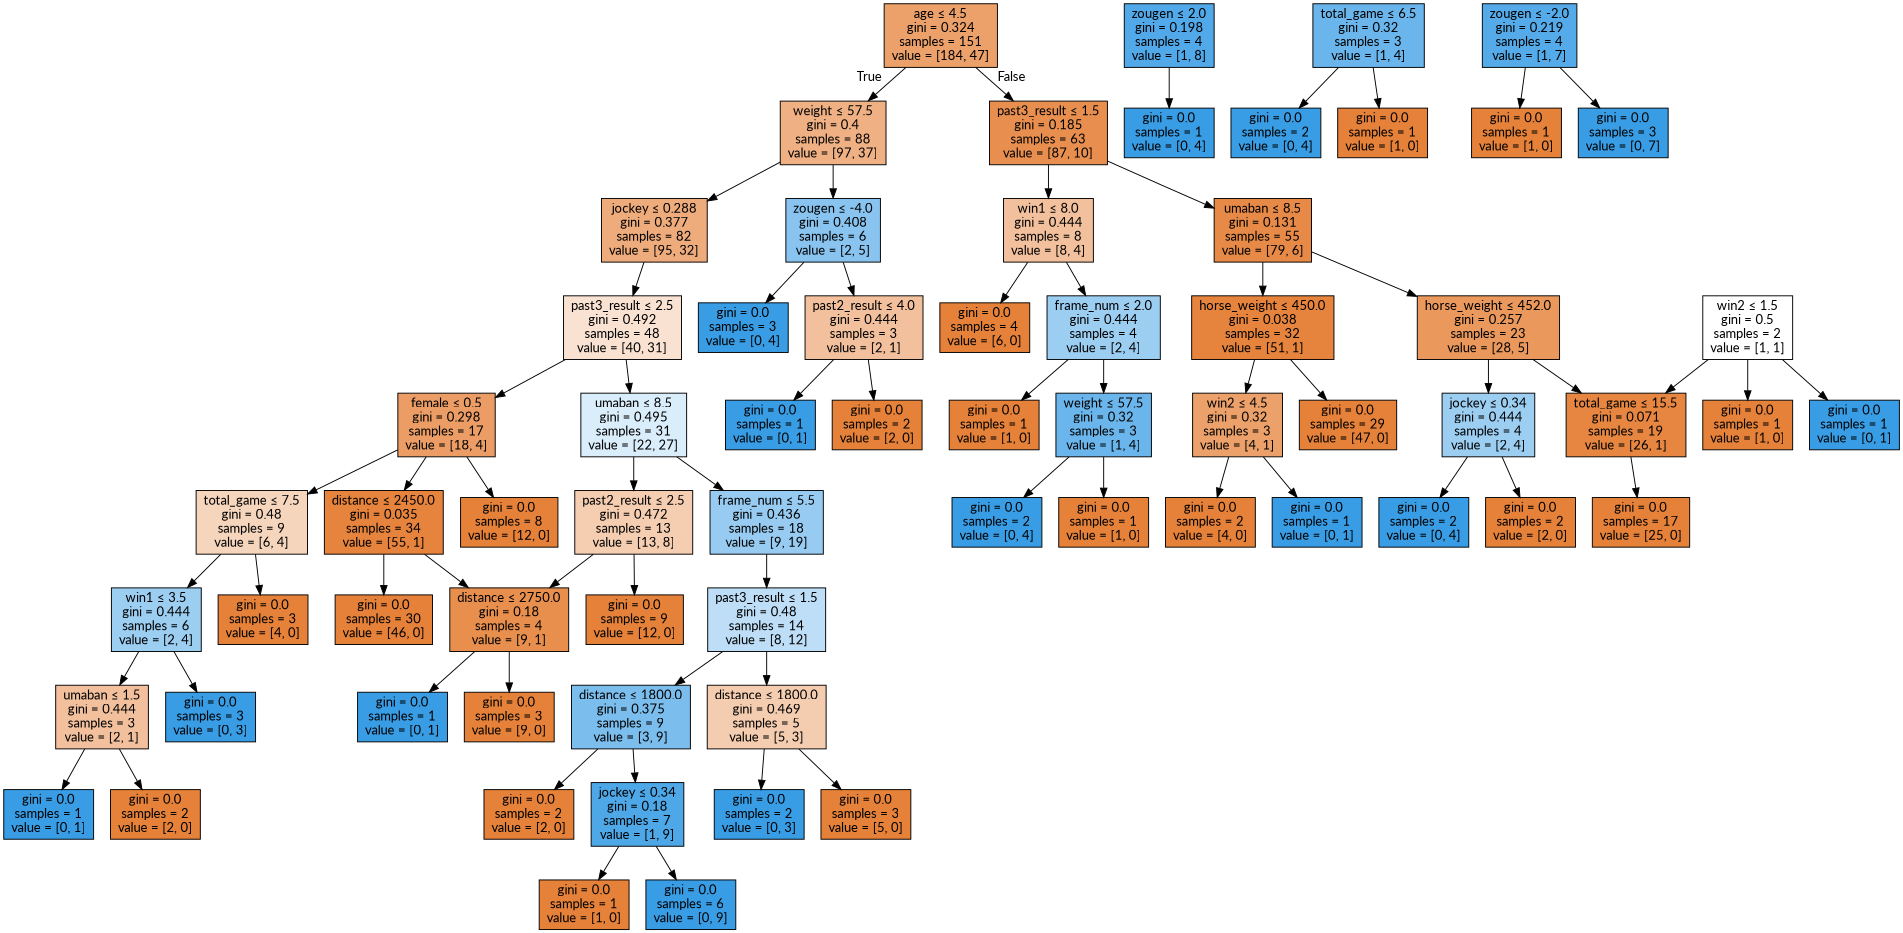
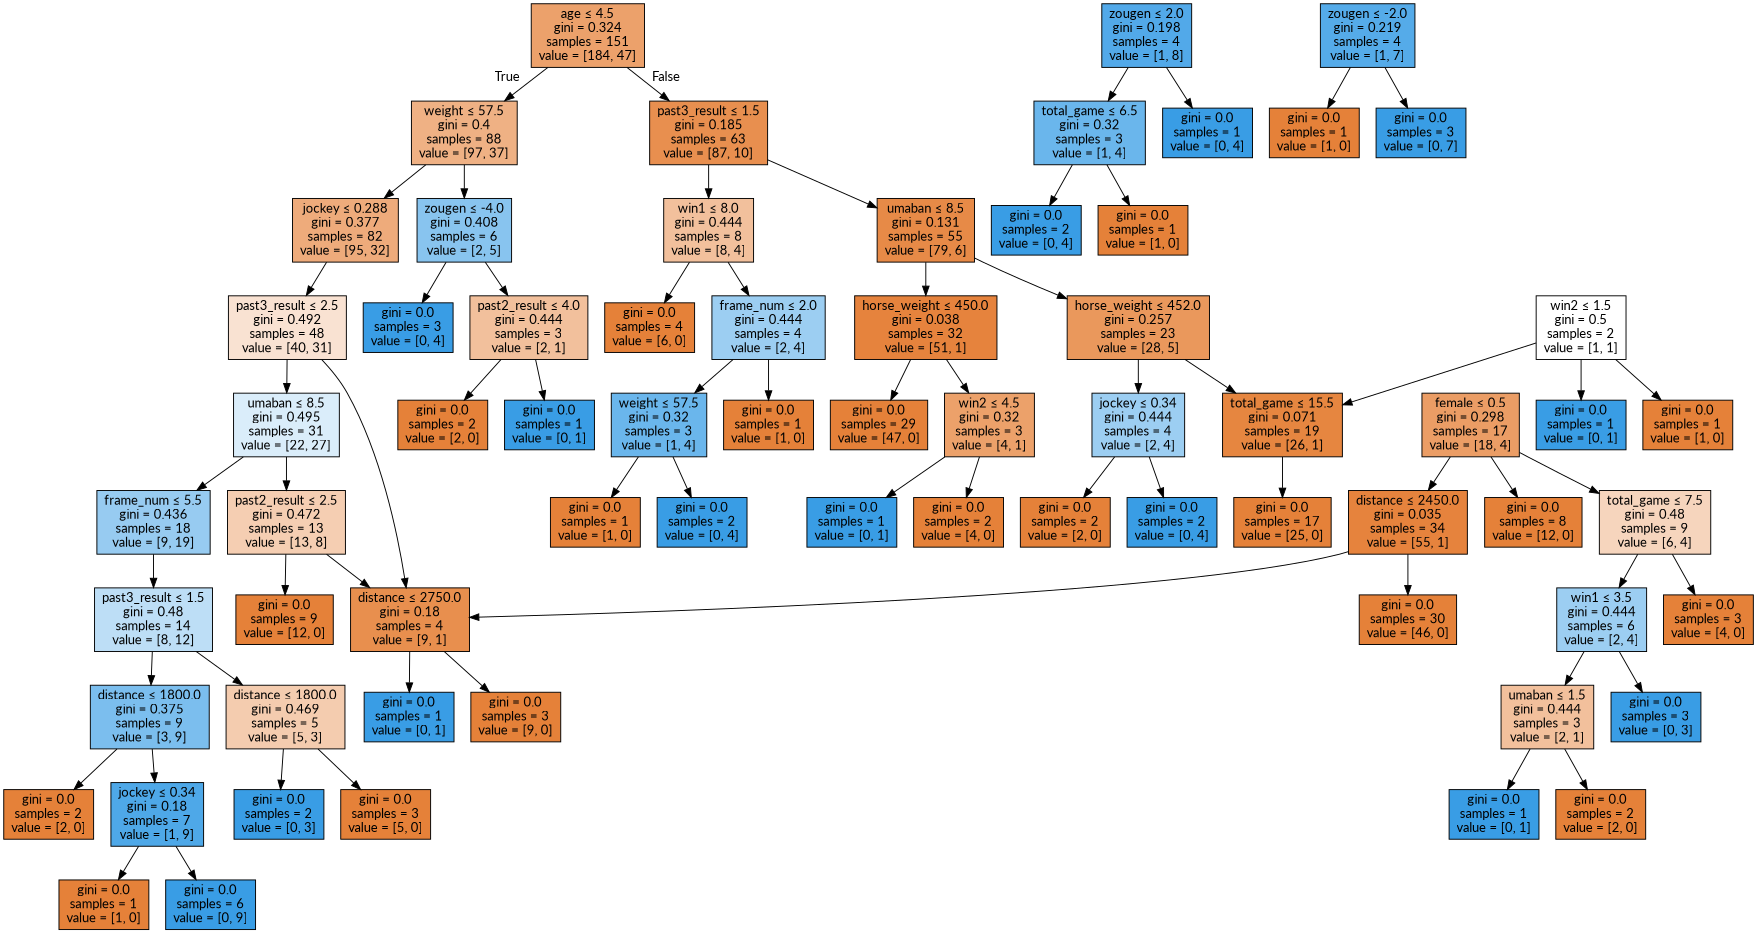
edge "zougen ≤ 2.0" -> "total_game ≤ 6.5": added
edge "past3_result ≤ 2.5" -> "female ≤ 0.5": now "past3_result ≤ 2.5" -> "distance ≤ 2750.0"
